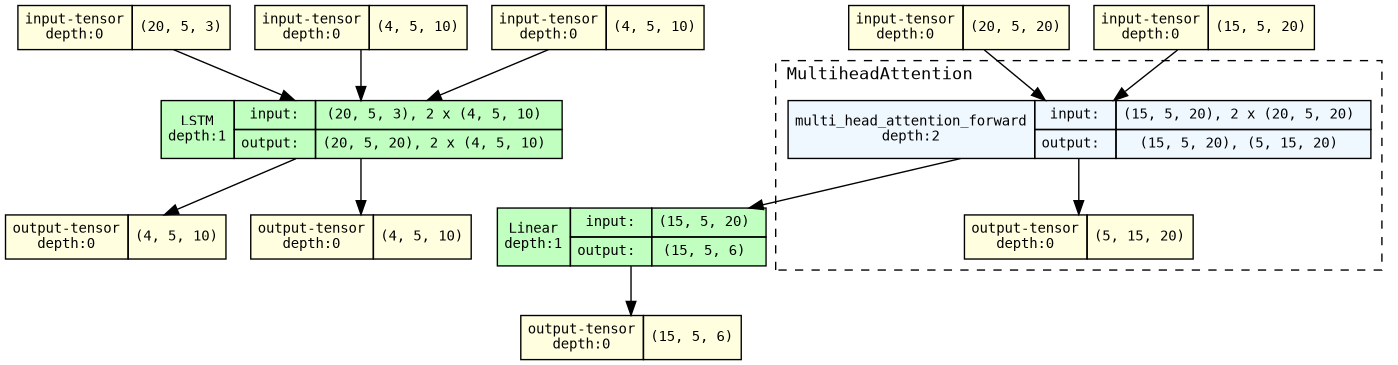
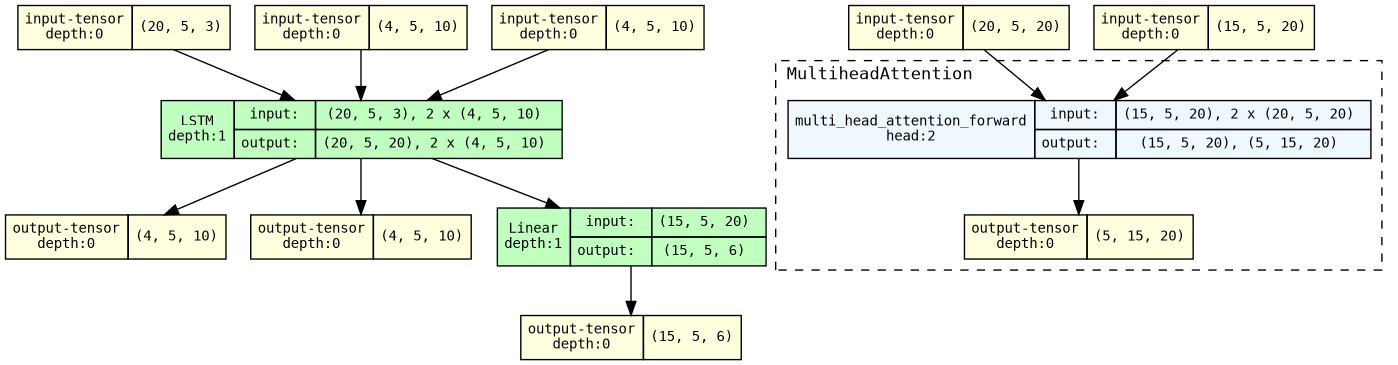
node "multi_head_attention_forward": text "depth:2" -> "head:2"
edge "multi_head_attention_forward" -> "Linear": now "LSTM" -> "Linear"
